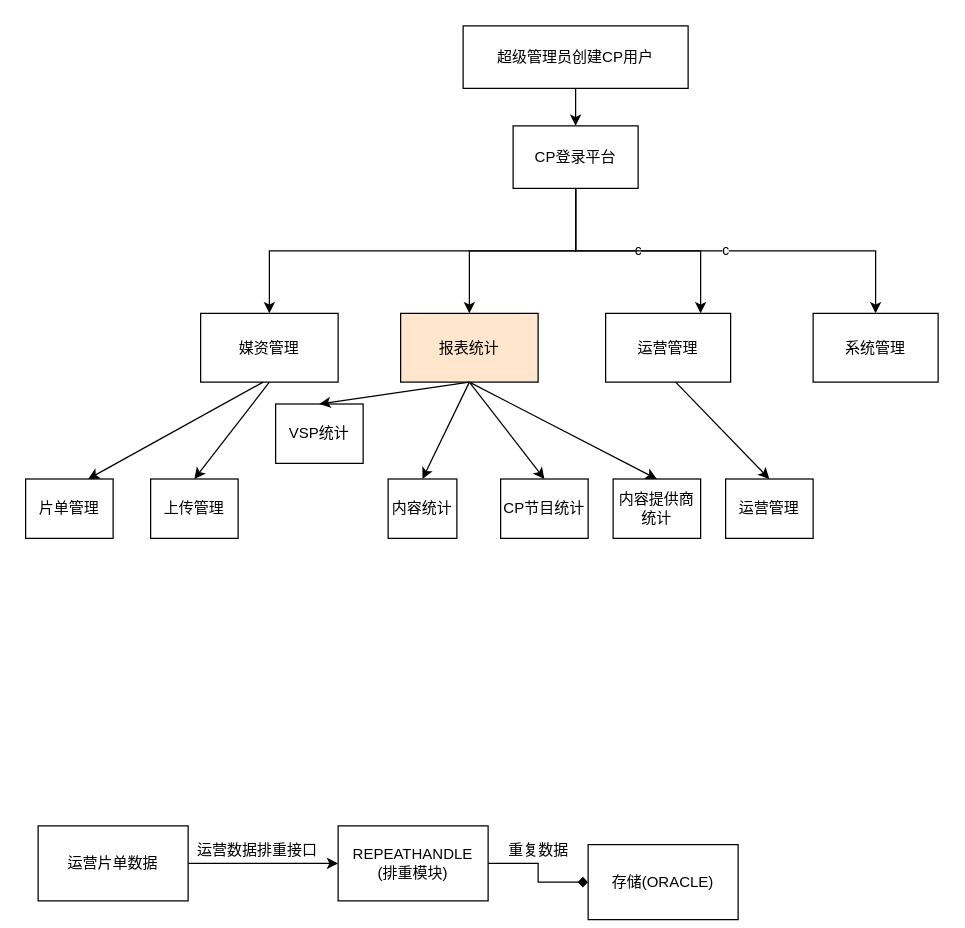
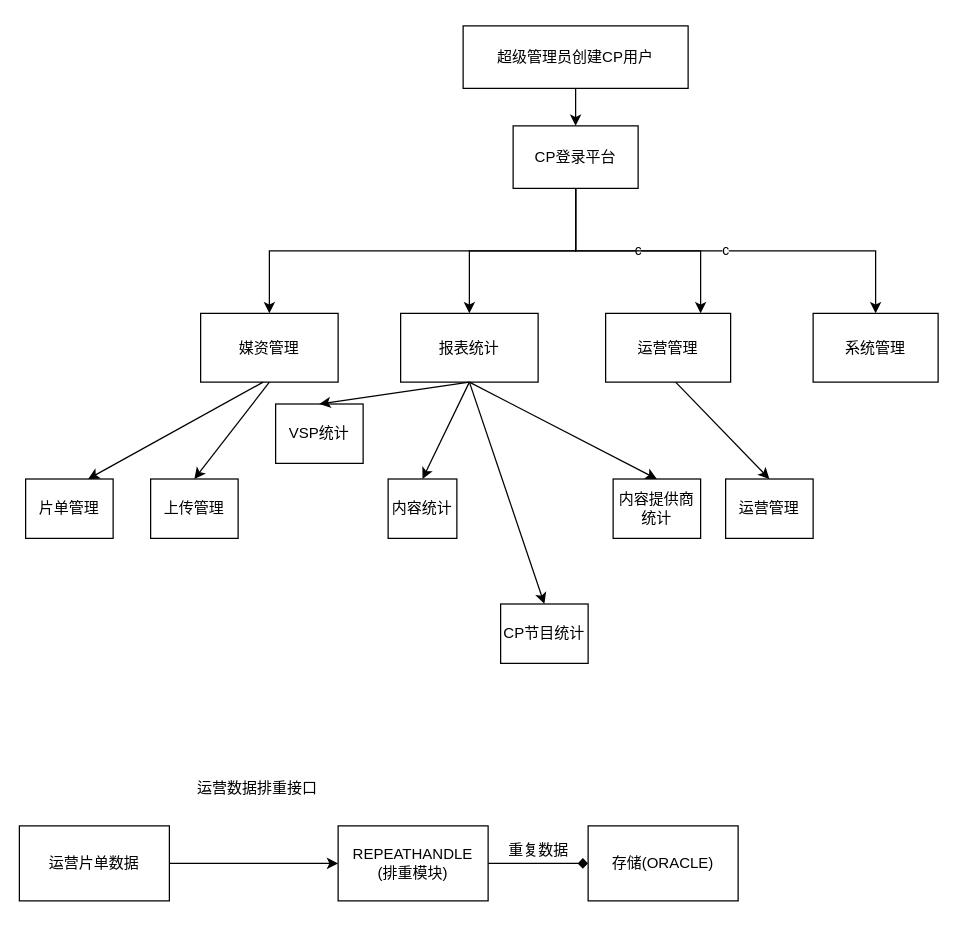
node "报表统计": fillcolor #ffe6cc -> #ffffff
node "CP节目统计": moved (544, 508) -> (544, 633)
node "运营数据排重接口": moved (257, 851) -> (257, 788)
node "运营片单数据": moved (113, 863) -> (94, 863)
node "存储(ORACLE)": moved (663, 882) -> (663, 863)
